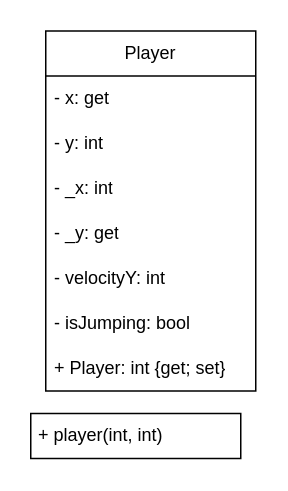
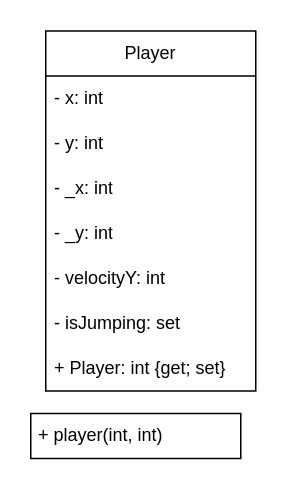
node "- x: get": label "- x: get" -> "- x: int"
node "- _y: get": label "- _y: get" -> "- _y: int"
node "- isJumping: bool": label "- isJumping: bool" -> "- isJumping: set"
